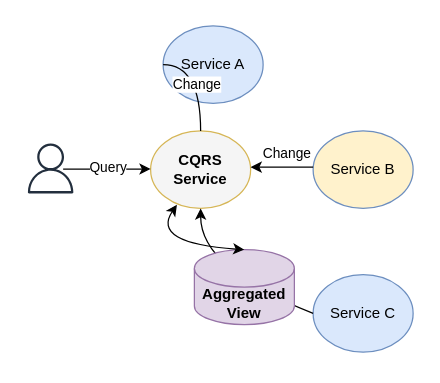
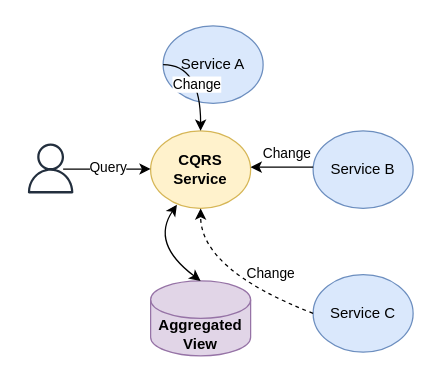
edge "Service A" -- "CQRS Service": arrowhead none -> classic
node "CQRS Service": fillcolor #f5f5f5 -> #fff2cc
node "Service B": fillcolor #fff2cc -> #dae8fc
edge "Service C" -> "CQRS Service": style solid -> dashed
node "Aggregated View": moved (244, 287) -> (201, 318)
